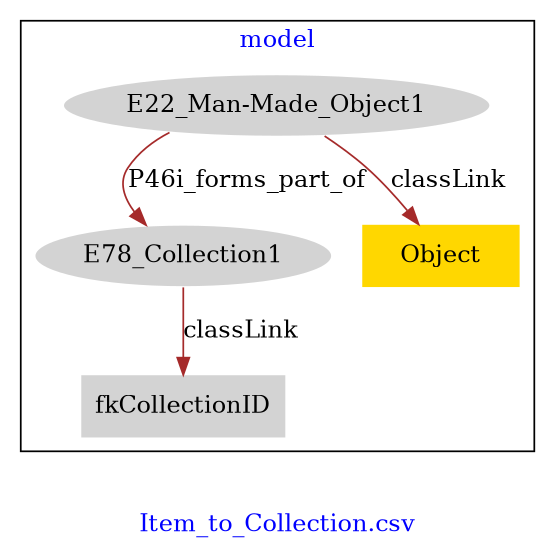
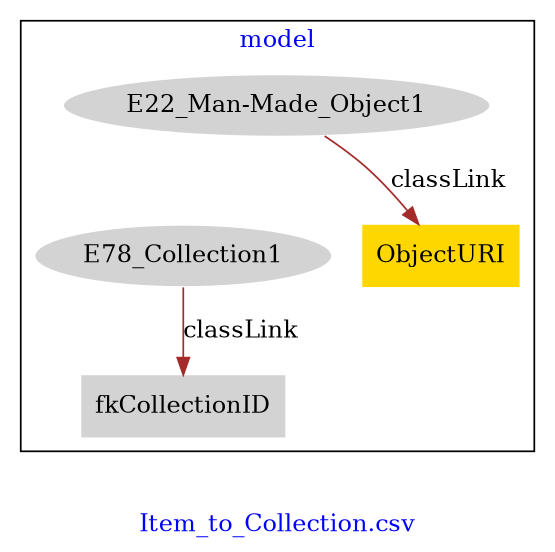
edge "E22_Man-Made_Object1" -> "E78_Collection1": removed, label "P46i_forms_part_of"
node "Object": label "Object" -> "ObjectURI"
